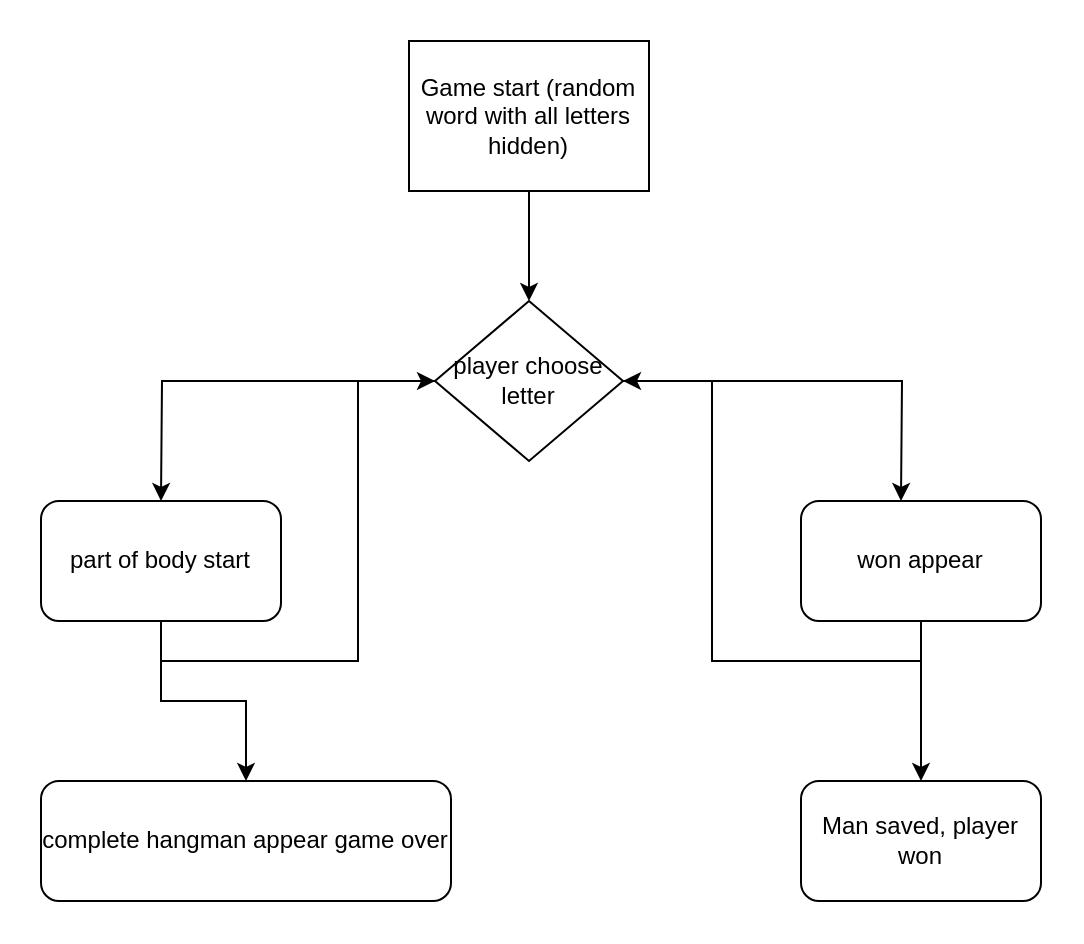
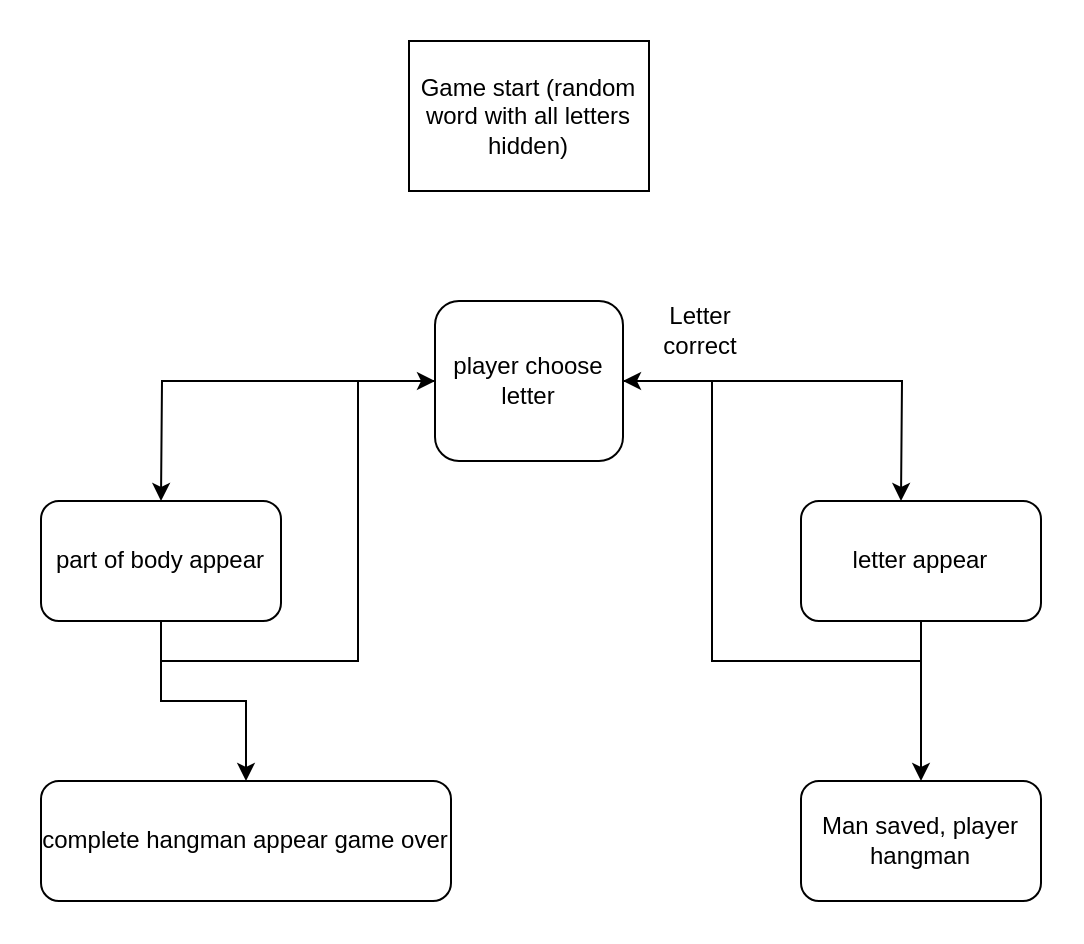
edge "Game start (random word with all letters hidden)" -> "player choose letter": removed
node "Letter correct": added
node "player choose letter": shape diamond -> rounded rectangle
node "part of body start": label "part of body start" -> "part of body appear"
node "won appear": label "won appear" -> "letter appear"
node "Man saved, player won": label "Man saved, player won" -> "Man saved, player hangman"
